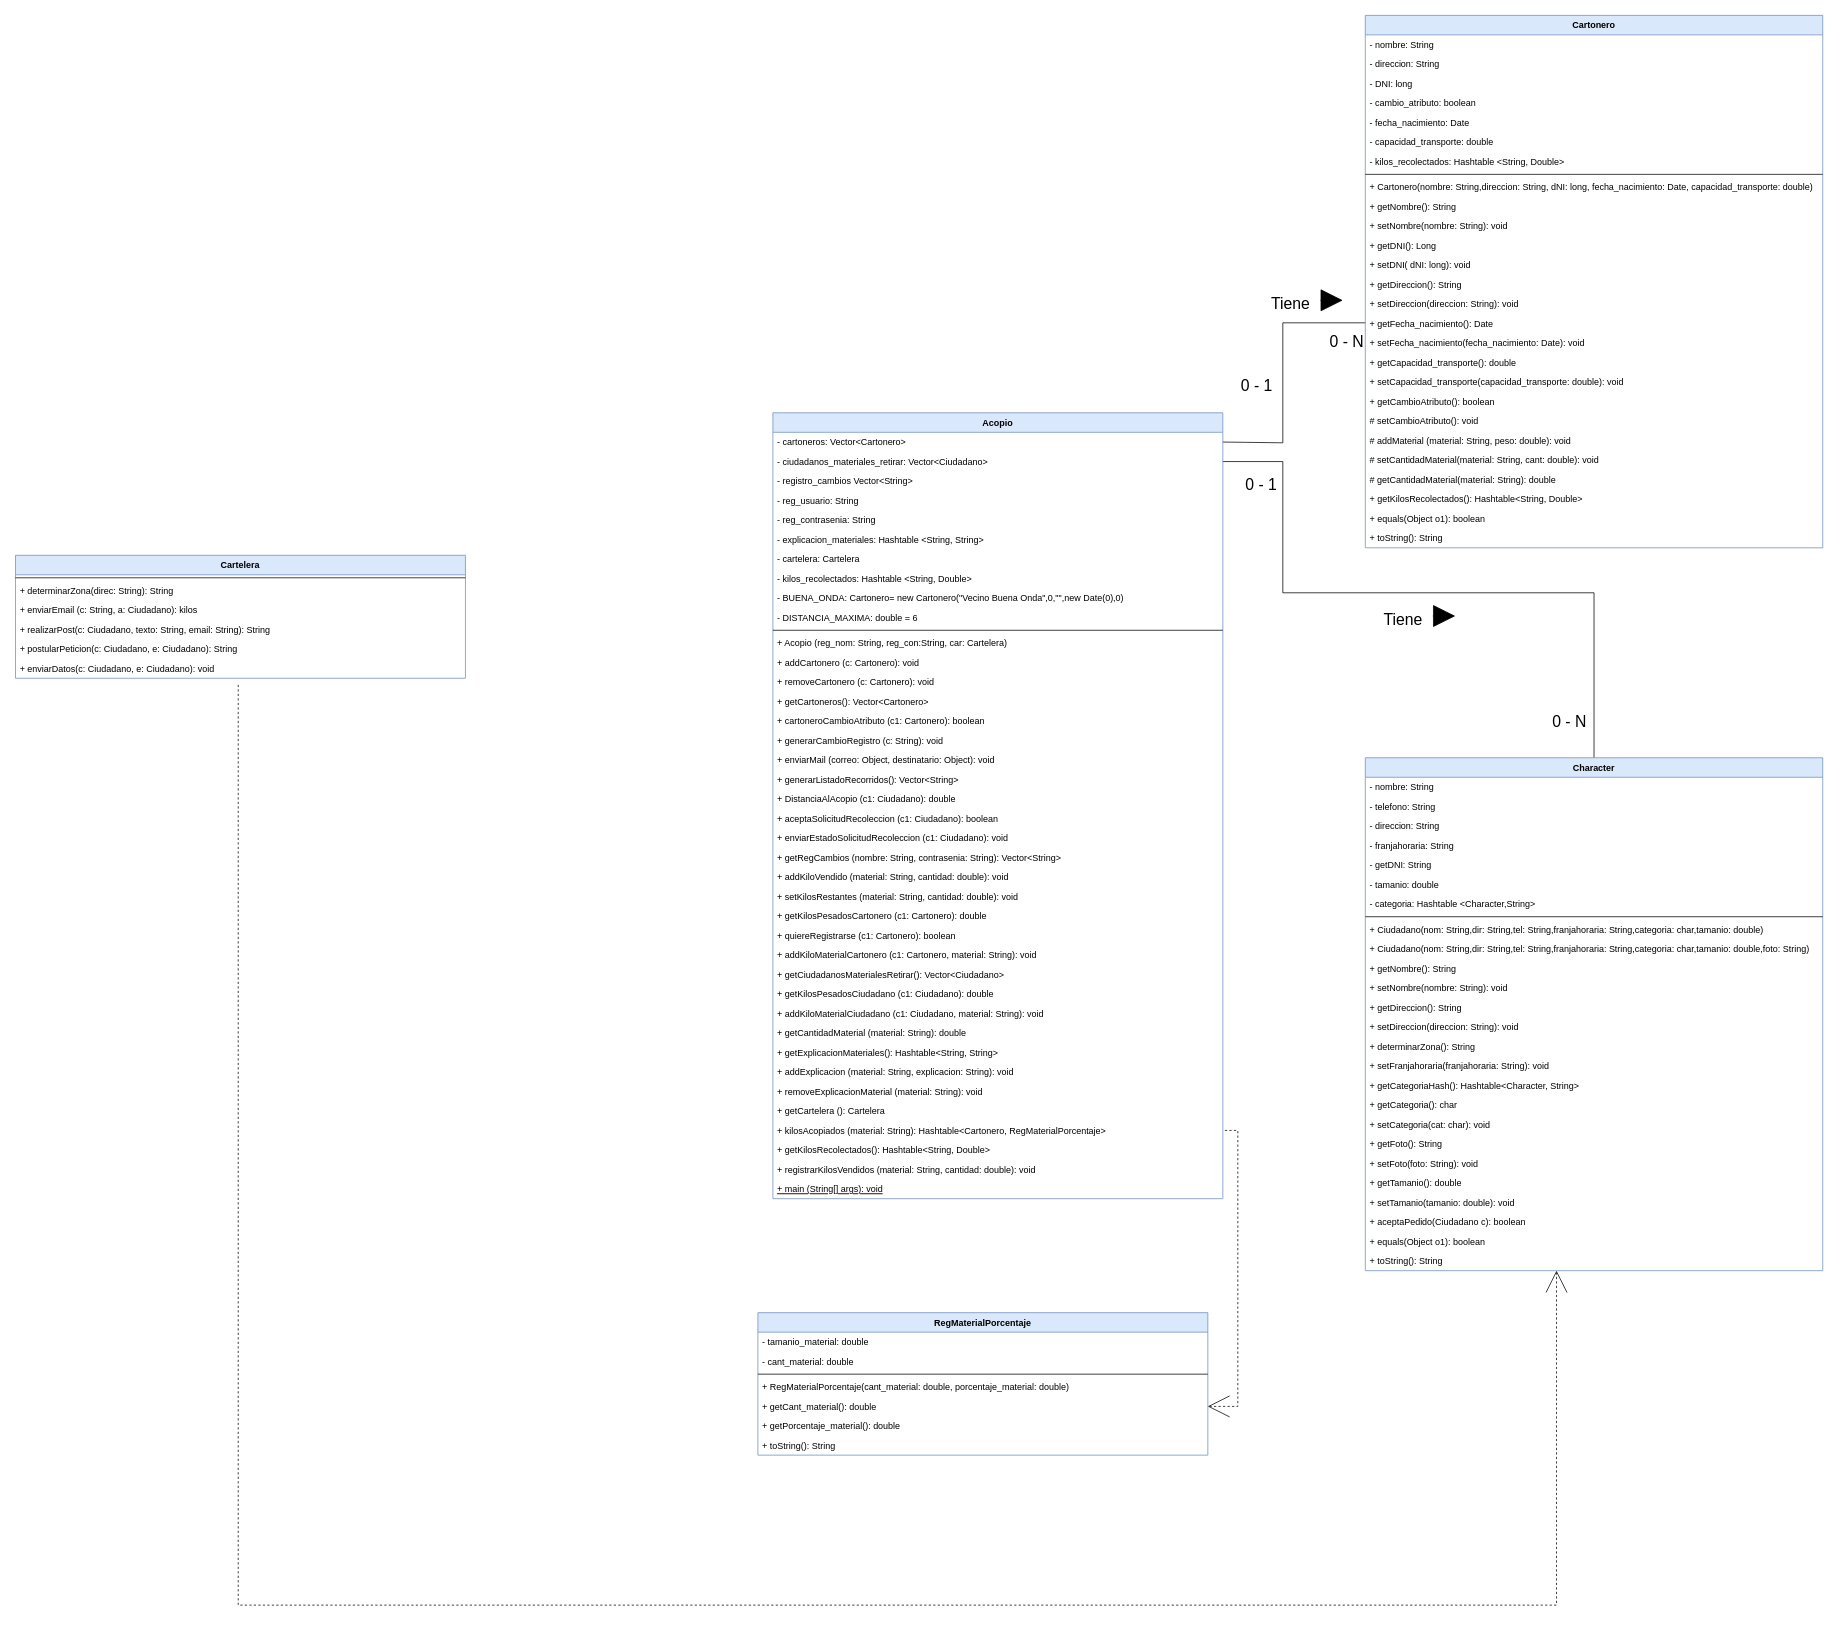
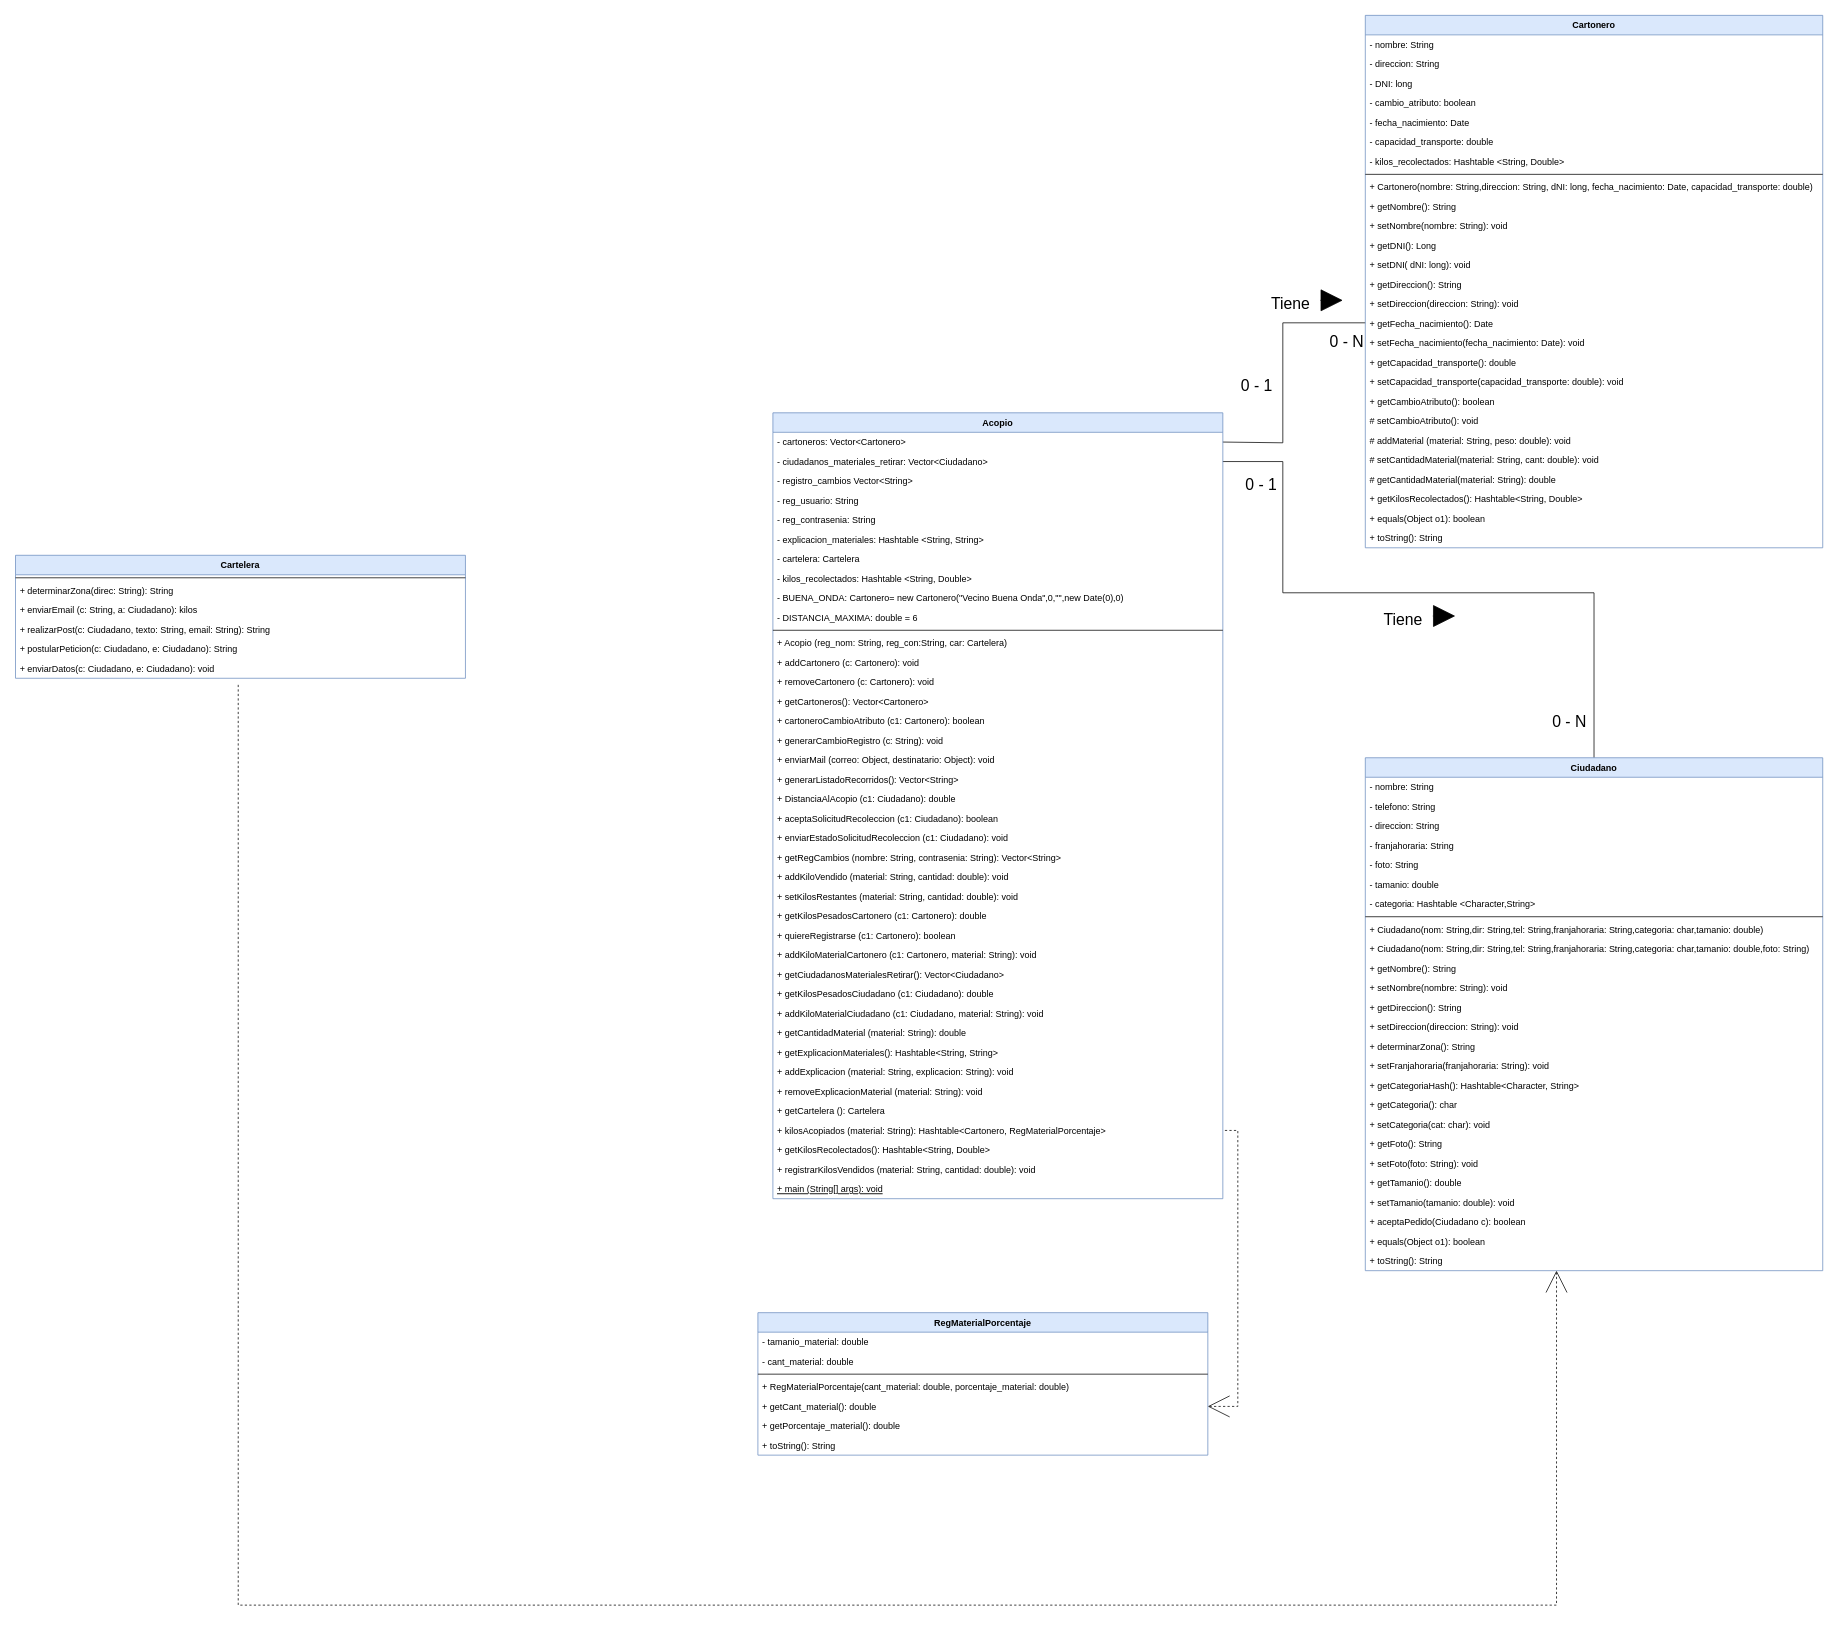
node "Character": label "Character" -> "Ciudadano"
node "- getDNI: String": label "- getDNI: String" -> "- foto: String"
